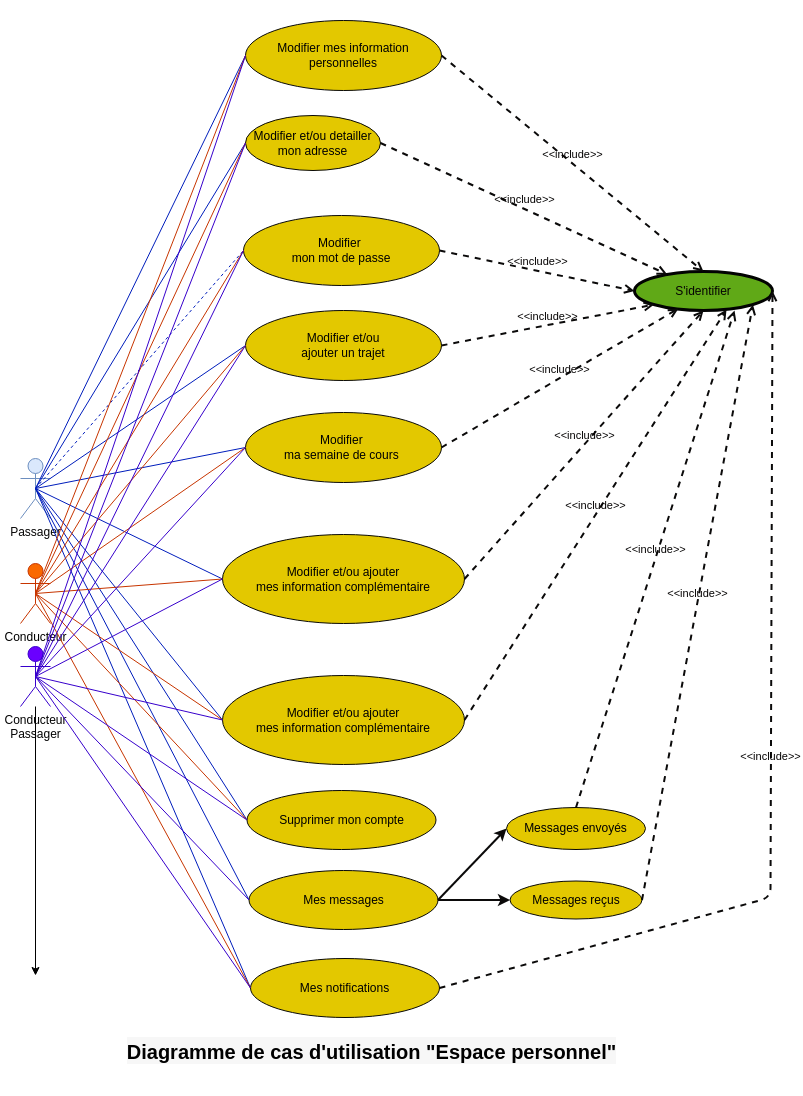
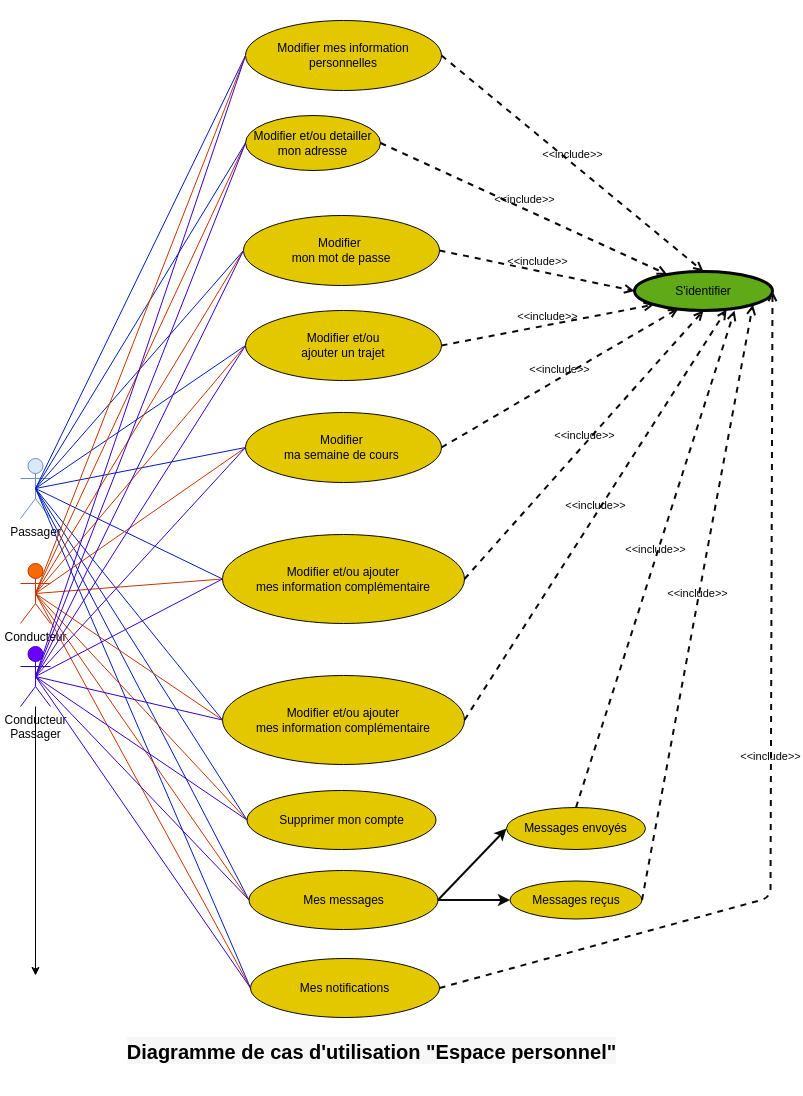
edge "Modifier mon mot de passe" -- "Passager": style dashed -> solid
edge "Conducteur" -- "Mes messages": added
